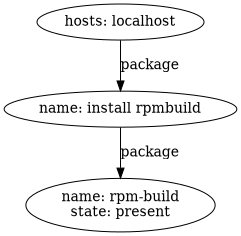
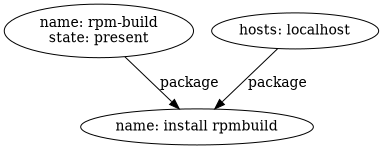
edge "name: install rpmbuild" -> "name: rpm-build state: present": reversed
